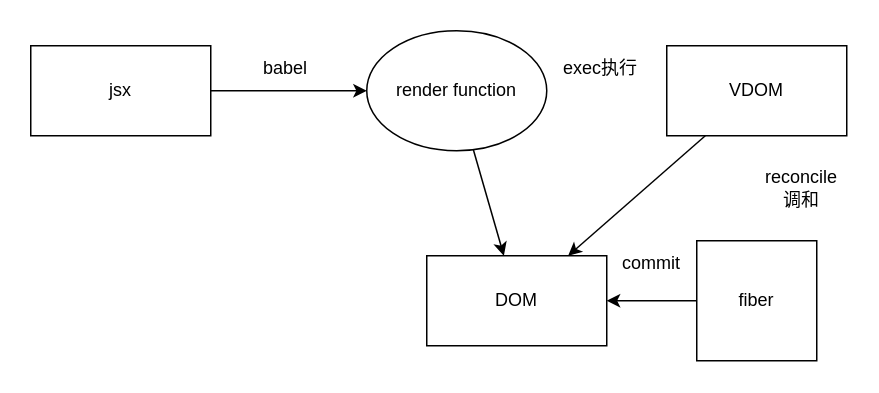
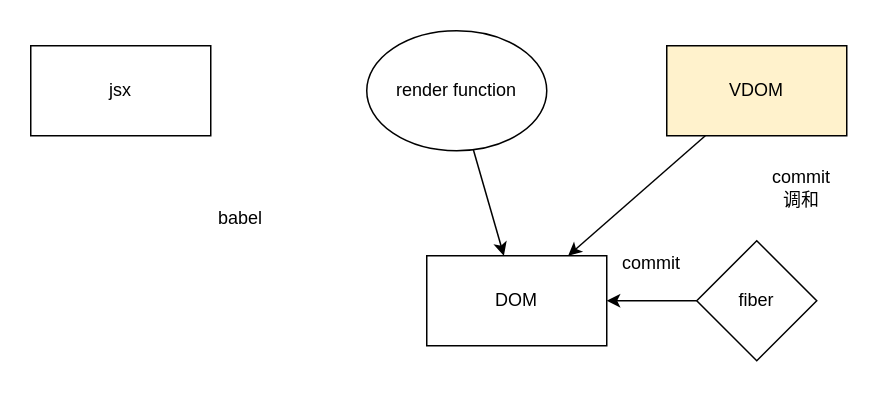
node "babel": moved (286, 68) -> (241, 218)
node "exec执行": removed
edge "jsx" -> "render function": removed
node "VDOM": fillcolor #ffffff -> #fff2cc
node "reconcile 调和": label "reconcile 调和" -> "commit 调和"
node "fiber": shape rectangle -> diamond
